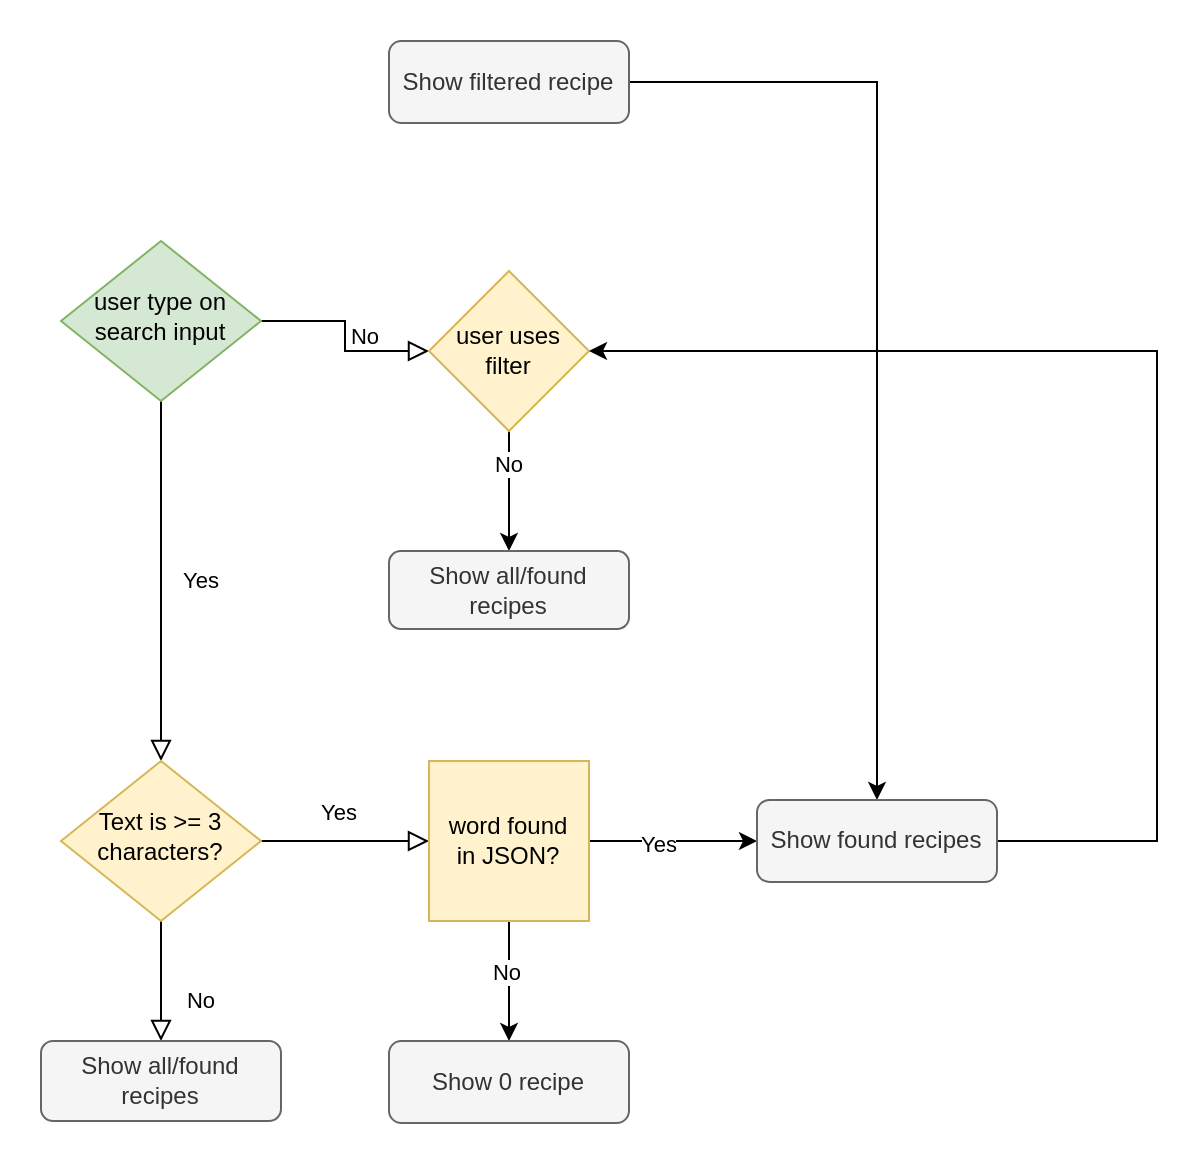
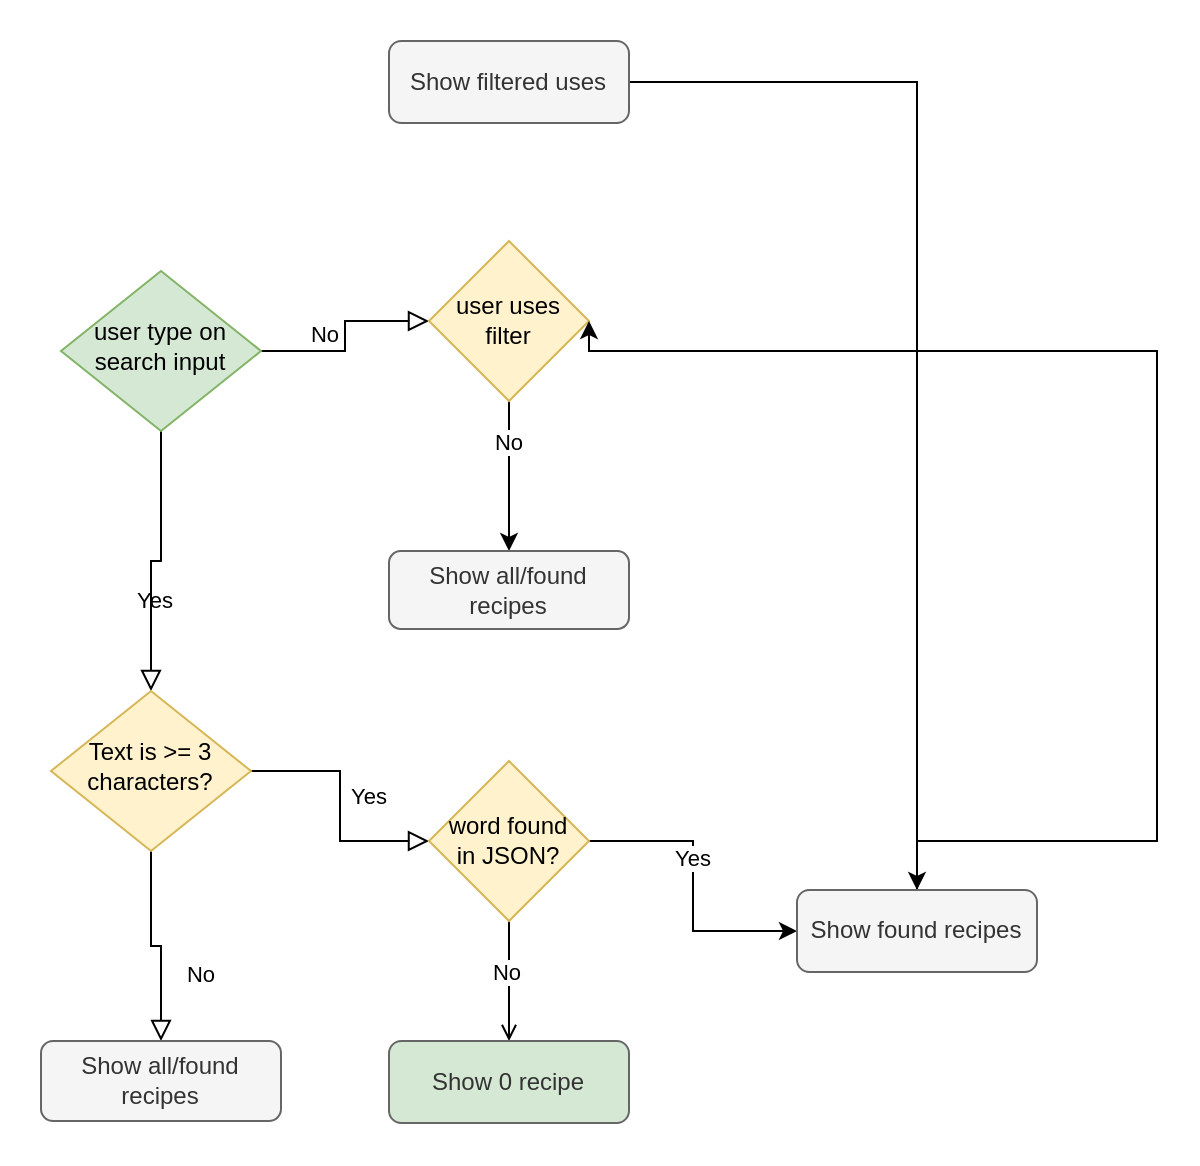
node "Show filtered recipe": label "Show filtered recipe" -> "Show filtered uses"
node "user type on search input": moved (161, 321) -> (161, 351)
node "user uses filter": moved (509, 351) -> (509, 321)
node "Text is >= 3 characters?": moved (161, 841) -> (151, 771)
node "word found in JSON?": shape rectangle -> diamond
node "Show found recipes": moved (877, 841) -> (917, 931)
edge "word found in JSON?" -> "Show 0 recipe": arrowhead classic -> open
node "Show 0 recipe": fillcolor #f5f5f5 -> #d5e8d4
